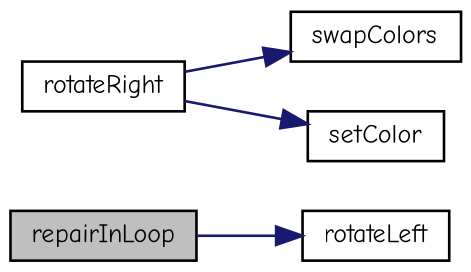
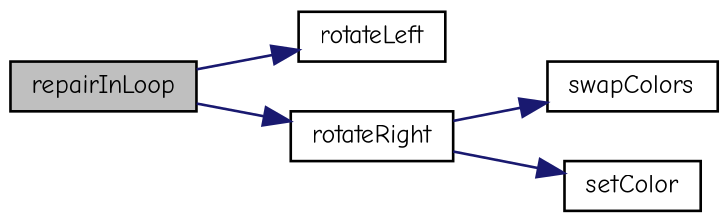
edge "repairInLoop" -> "rotateRight": added
